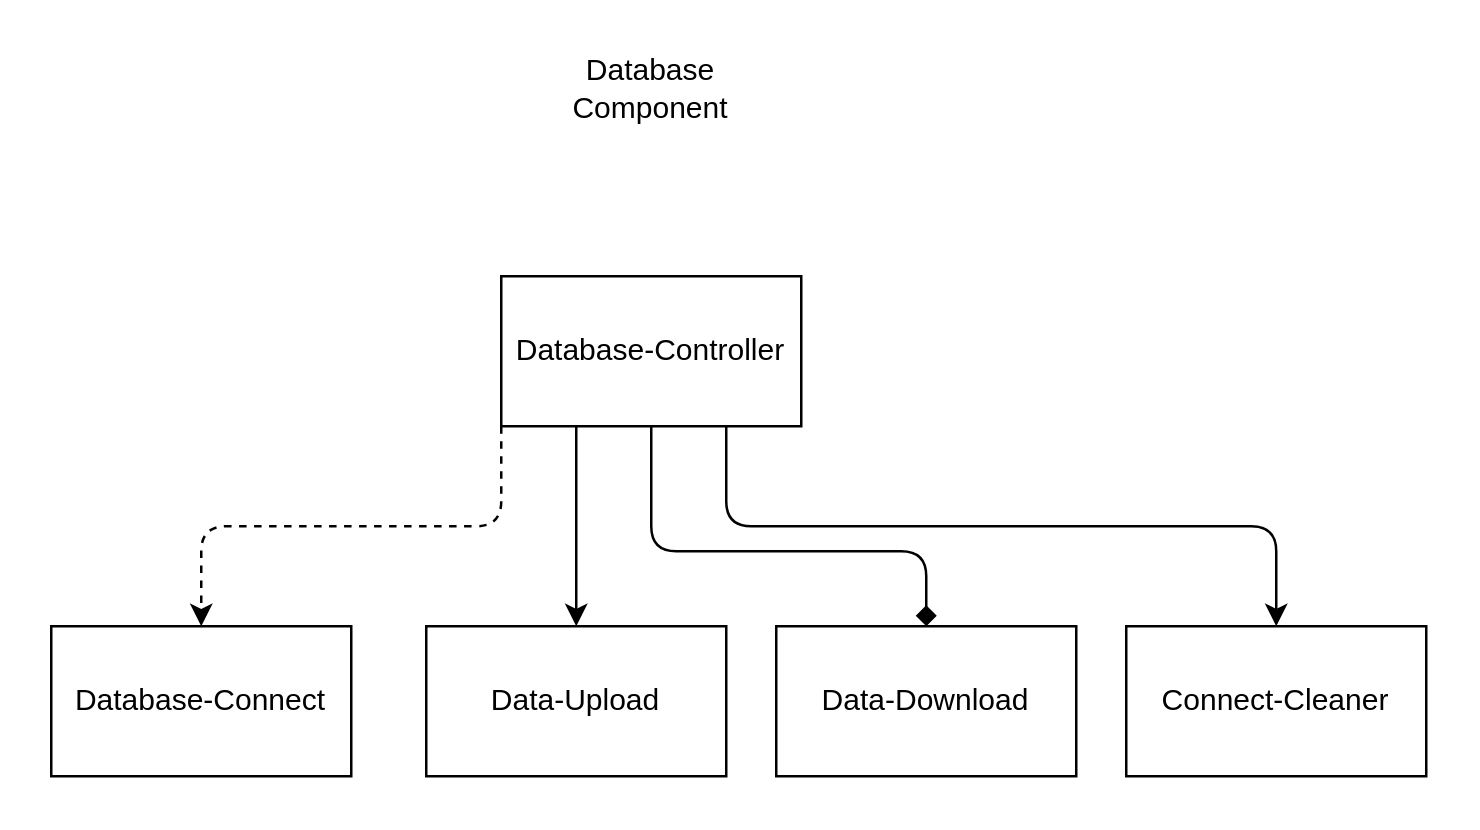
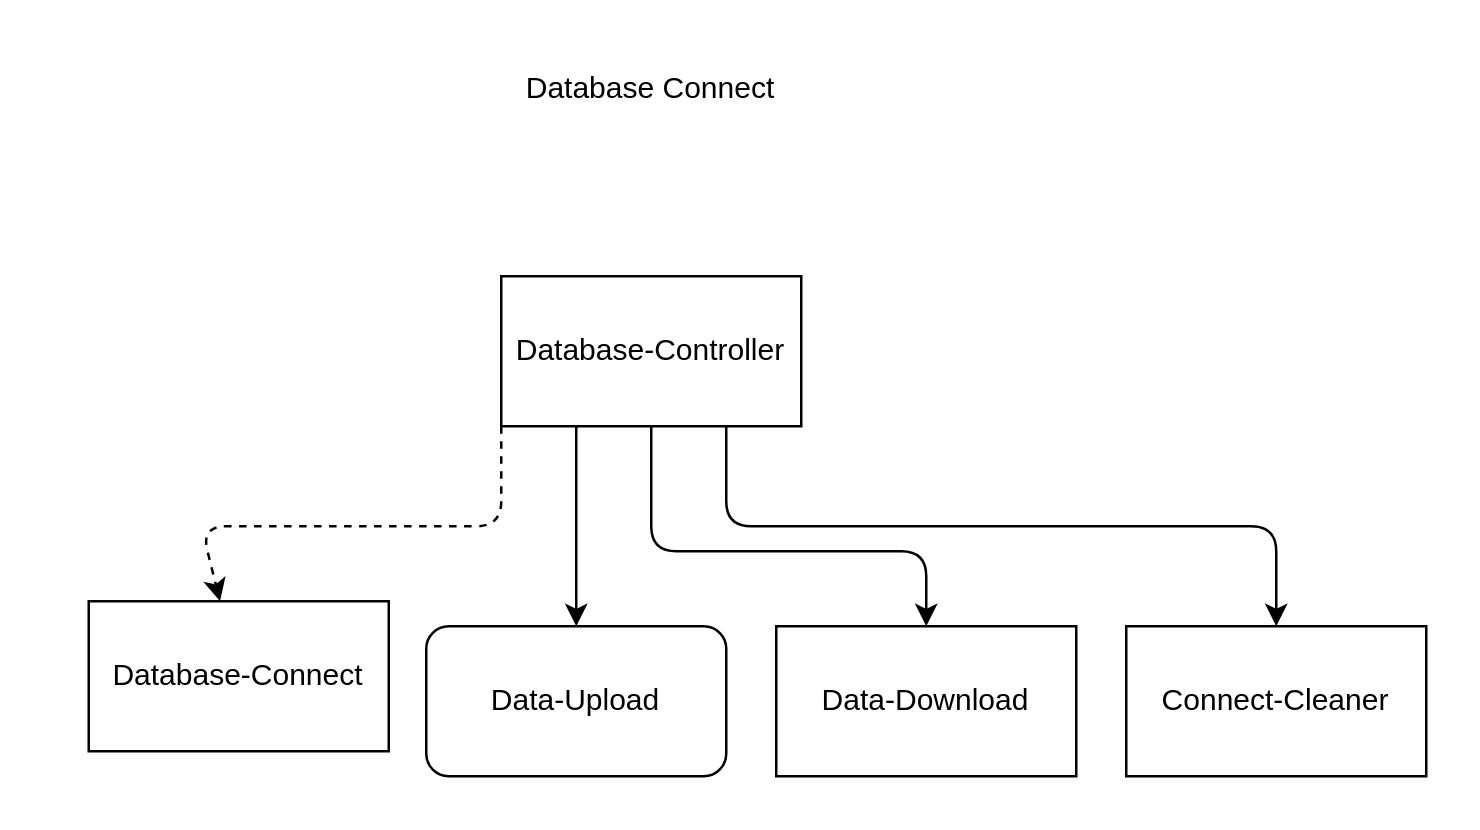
node "Database Component": label "Database Component" -> "Database Connect"
edge "Database-Controller" -> "Data-Download": arrowhead diamond -> classic
node "Database-Connect": moved (201, 701) -> (239, 676)
node "Data-Upload": shape rectangle -> rounded rectangle
